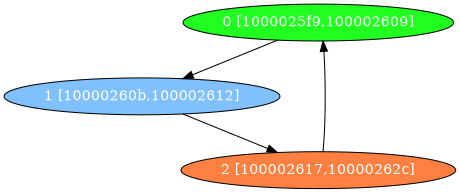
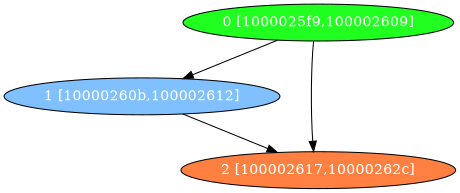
edge "2 [100002617,10000262c]" -> "0 [1000025f9,100002609]": reversed
